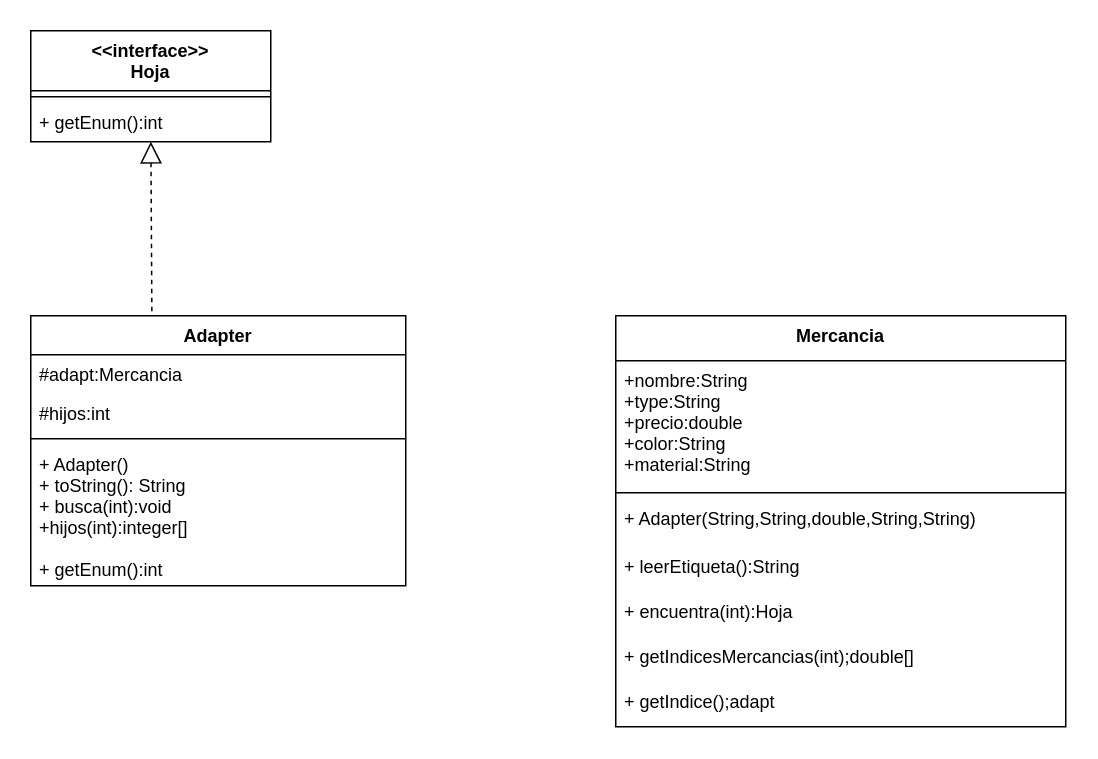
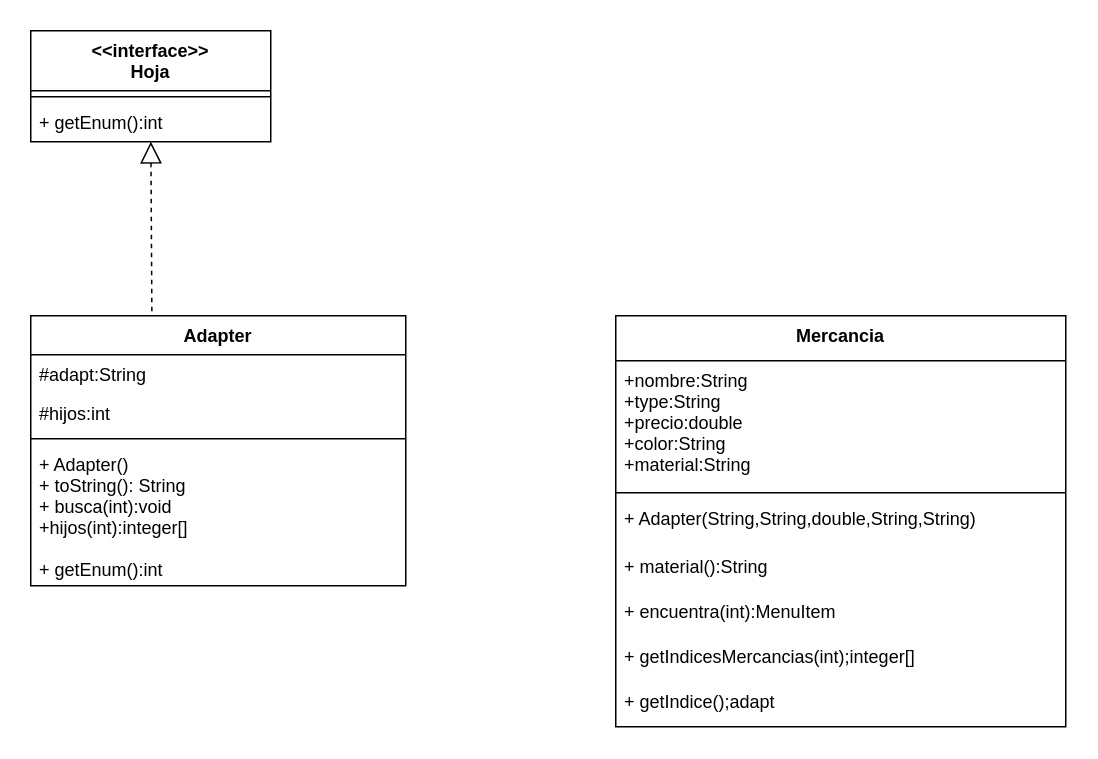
node "#adapt:Mercancia": label "#adapt:Mercancia" -> "#adapt:String"
node "+ leerEtiqueta():String": label "+ leerEtiqueta():String" -> "+ material():String"
node "+ encuentra(int):Hoja": label "+ encuentra(int):Hoja" -> "+ encuentra(int):MenuItem"
node "+ getIndicesMercancias(int);double[]": label "+ getIndicesMercancias(int);double[]" -> "+ getIndicesMercancias(int);integer[]"
